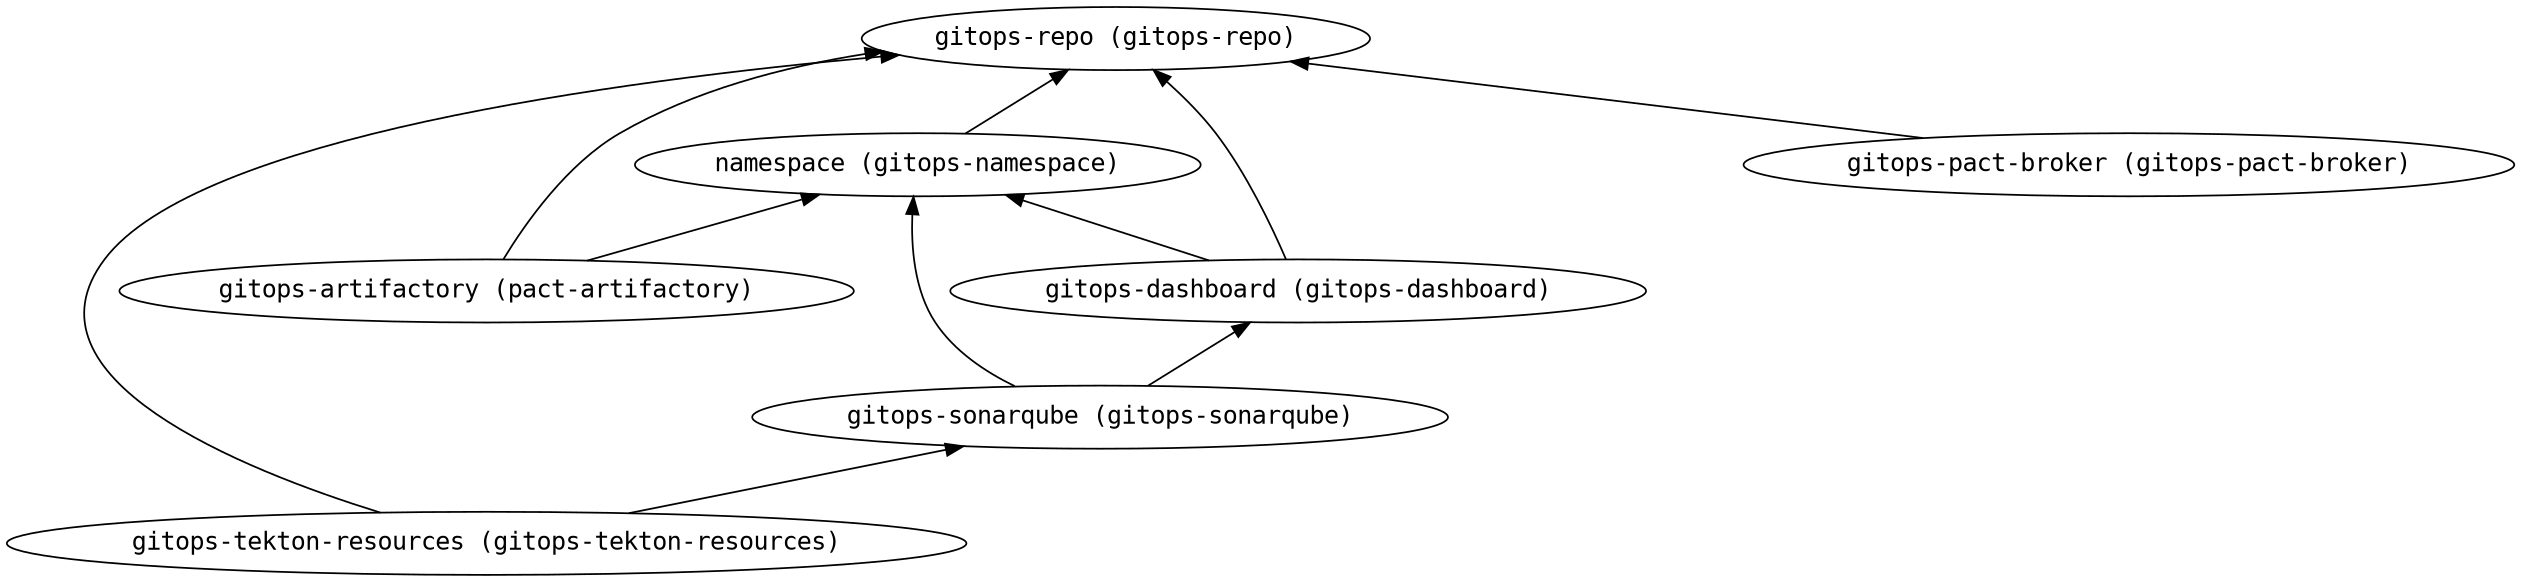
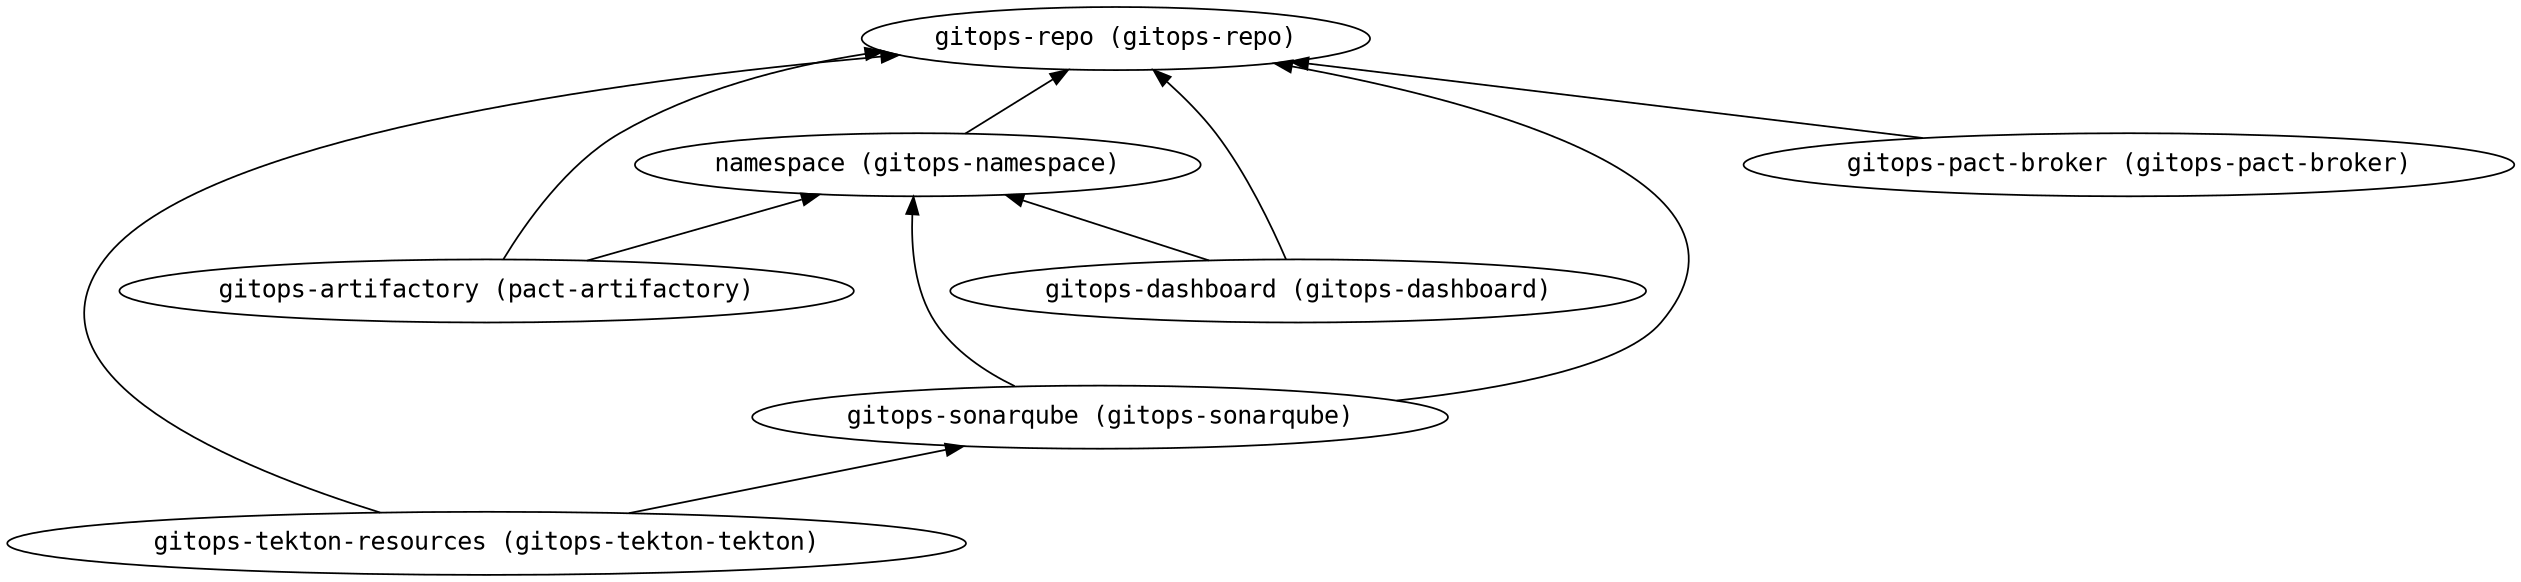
edge "gitops-sonarqube (gitops-sonarqube)" -> "gitops-dashboard (gitops-dashboard)": now "gitops-sonarqube (gitops-sonarqube)" -> "gitops-repo (gitops-repo)"
node "gitops-tekton-resources (gitops-tekton-resources)": label "gitops-tekton-resources (gitops-tekton-resources)" -> "gitops-tekton-resources (gitops-tekton-tekton)"
